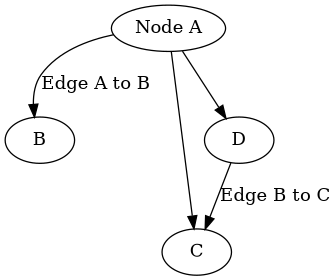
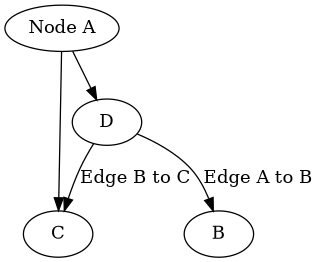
edge "Node A" -> "B": now "D" -> "B"
